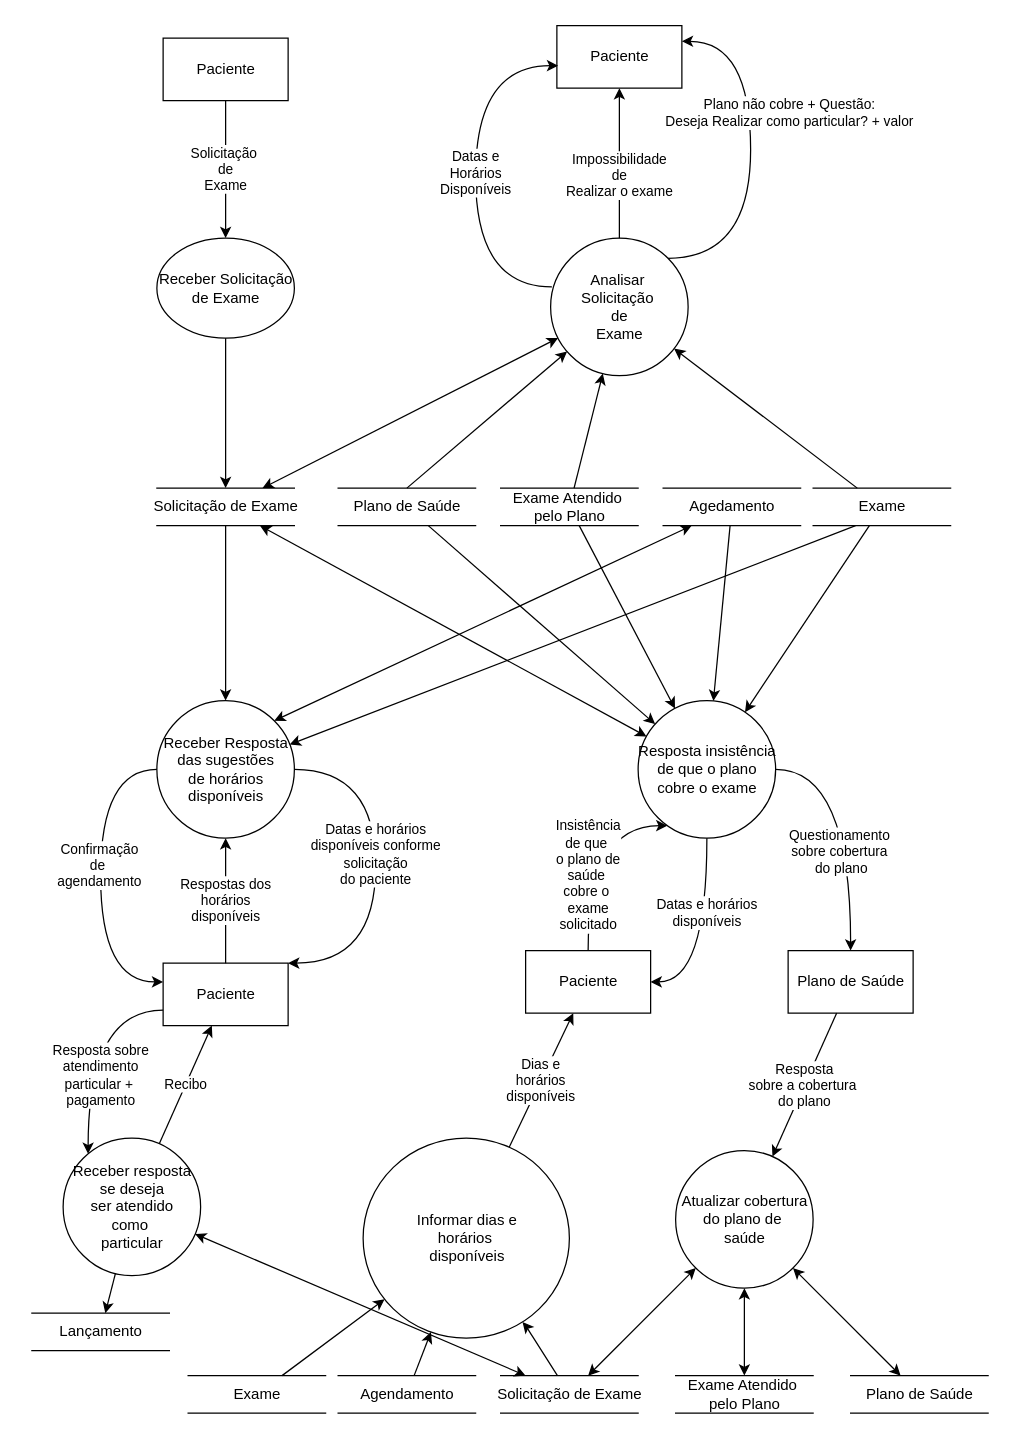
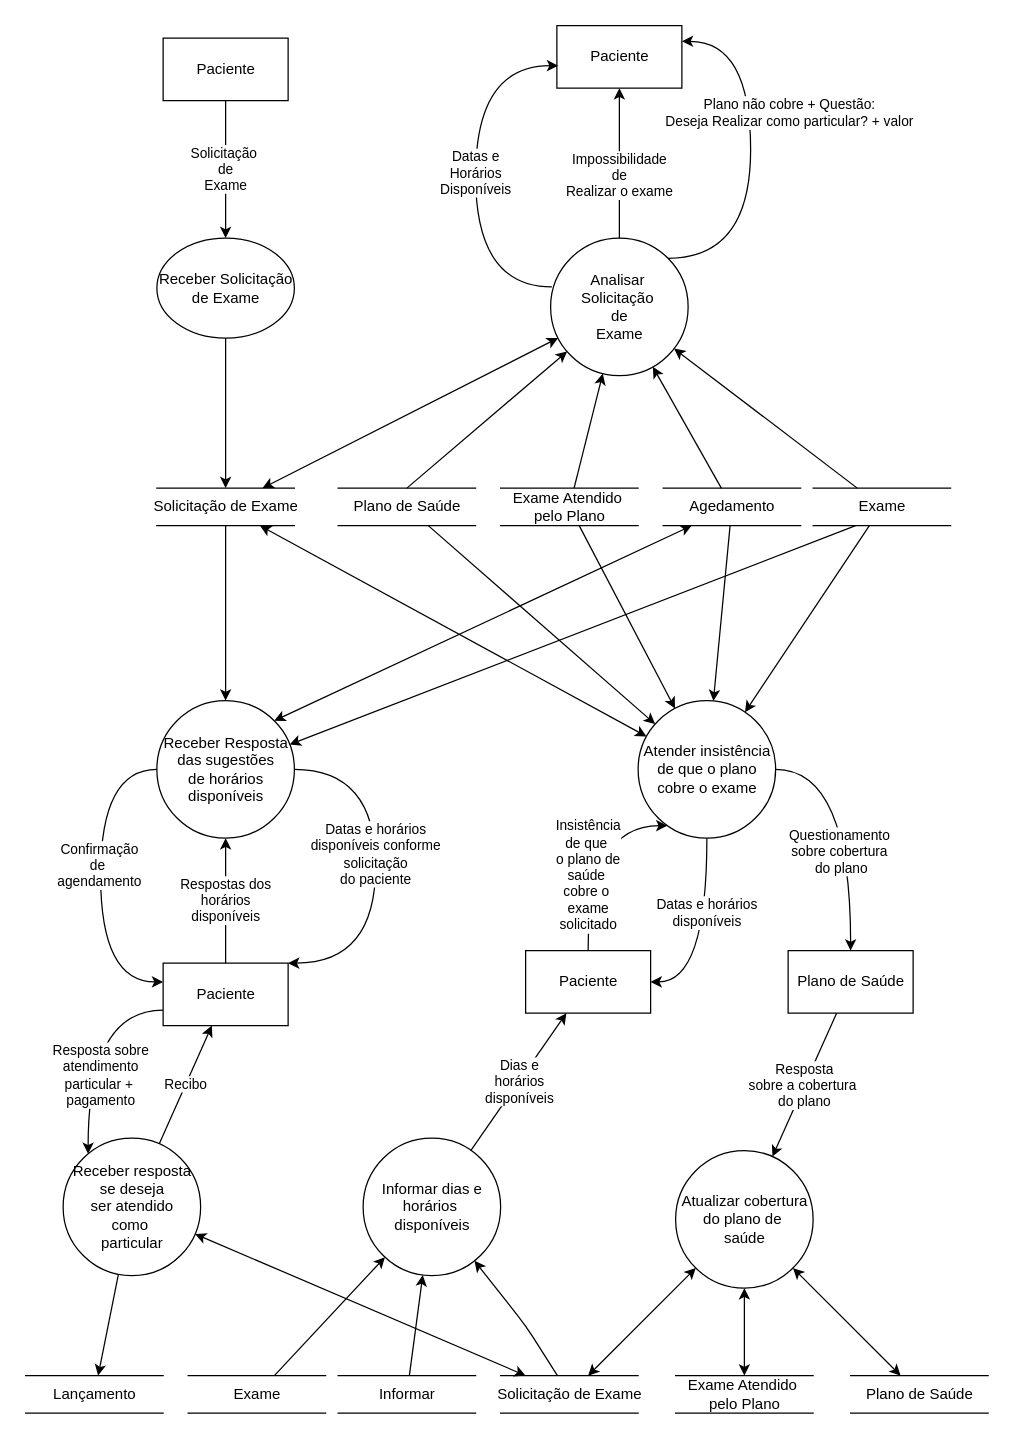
edge "Agedamento" -> "Analisar Solicitação de Exame": added
node "Resposta insistência de que o plano cobre o exame": label "Resposta insistência de que o plano cobre o exame" -> "Atender insistência de que o plano cobre o exame"
node "Informar dias e horários disponíveis": size 206x200 -> 138x138
node "Lançamento": moved (101, 1332) -> (94, 1394)
node "Agendamento": label "Agendamento" -> "Informar"
